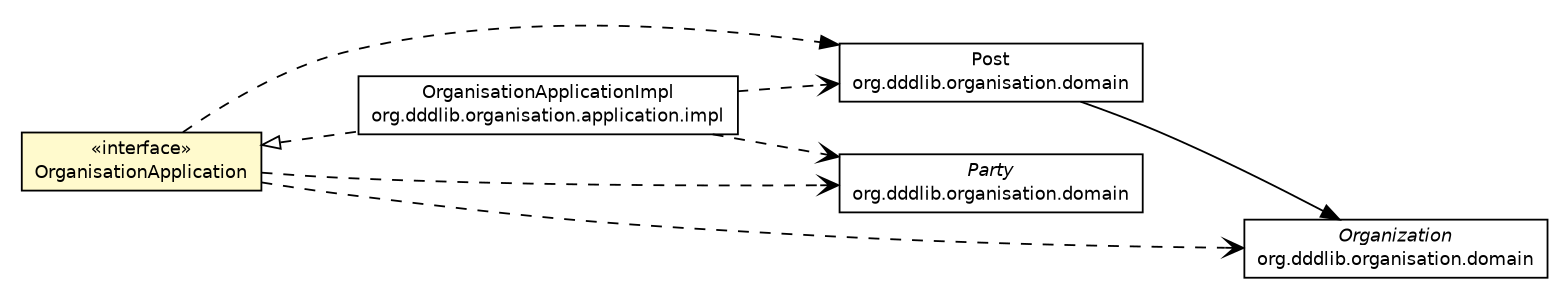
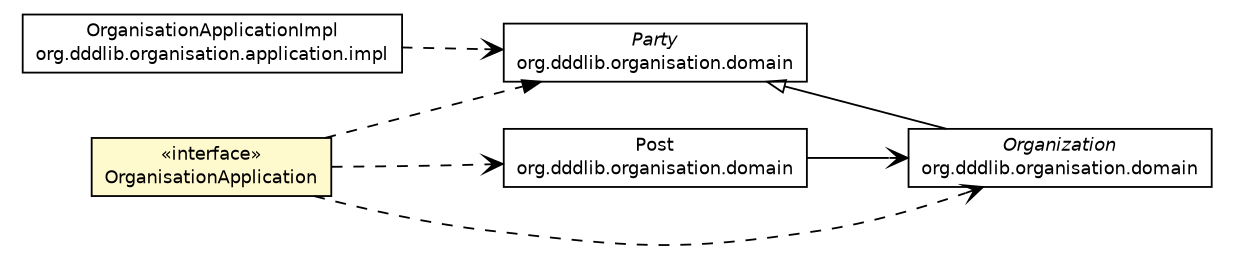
edge "OrganisationApplication" -> "Post": arrowhead normal -> open
edge "OrganisationApplicationImpl" -> "Post": removed
edge "Organization" -> "Party": added
edge "OrganisationApplicationImpl" -> "OrganisationApplication": removed
edge "Post" -> "Organization": arrowhead normal -> open
edge "OrganisationApplication" -> "Party": arrowhead open -> normal
